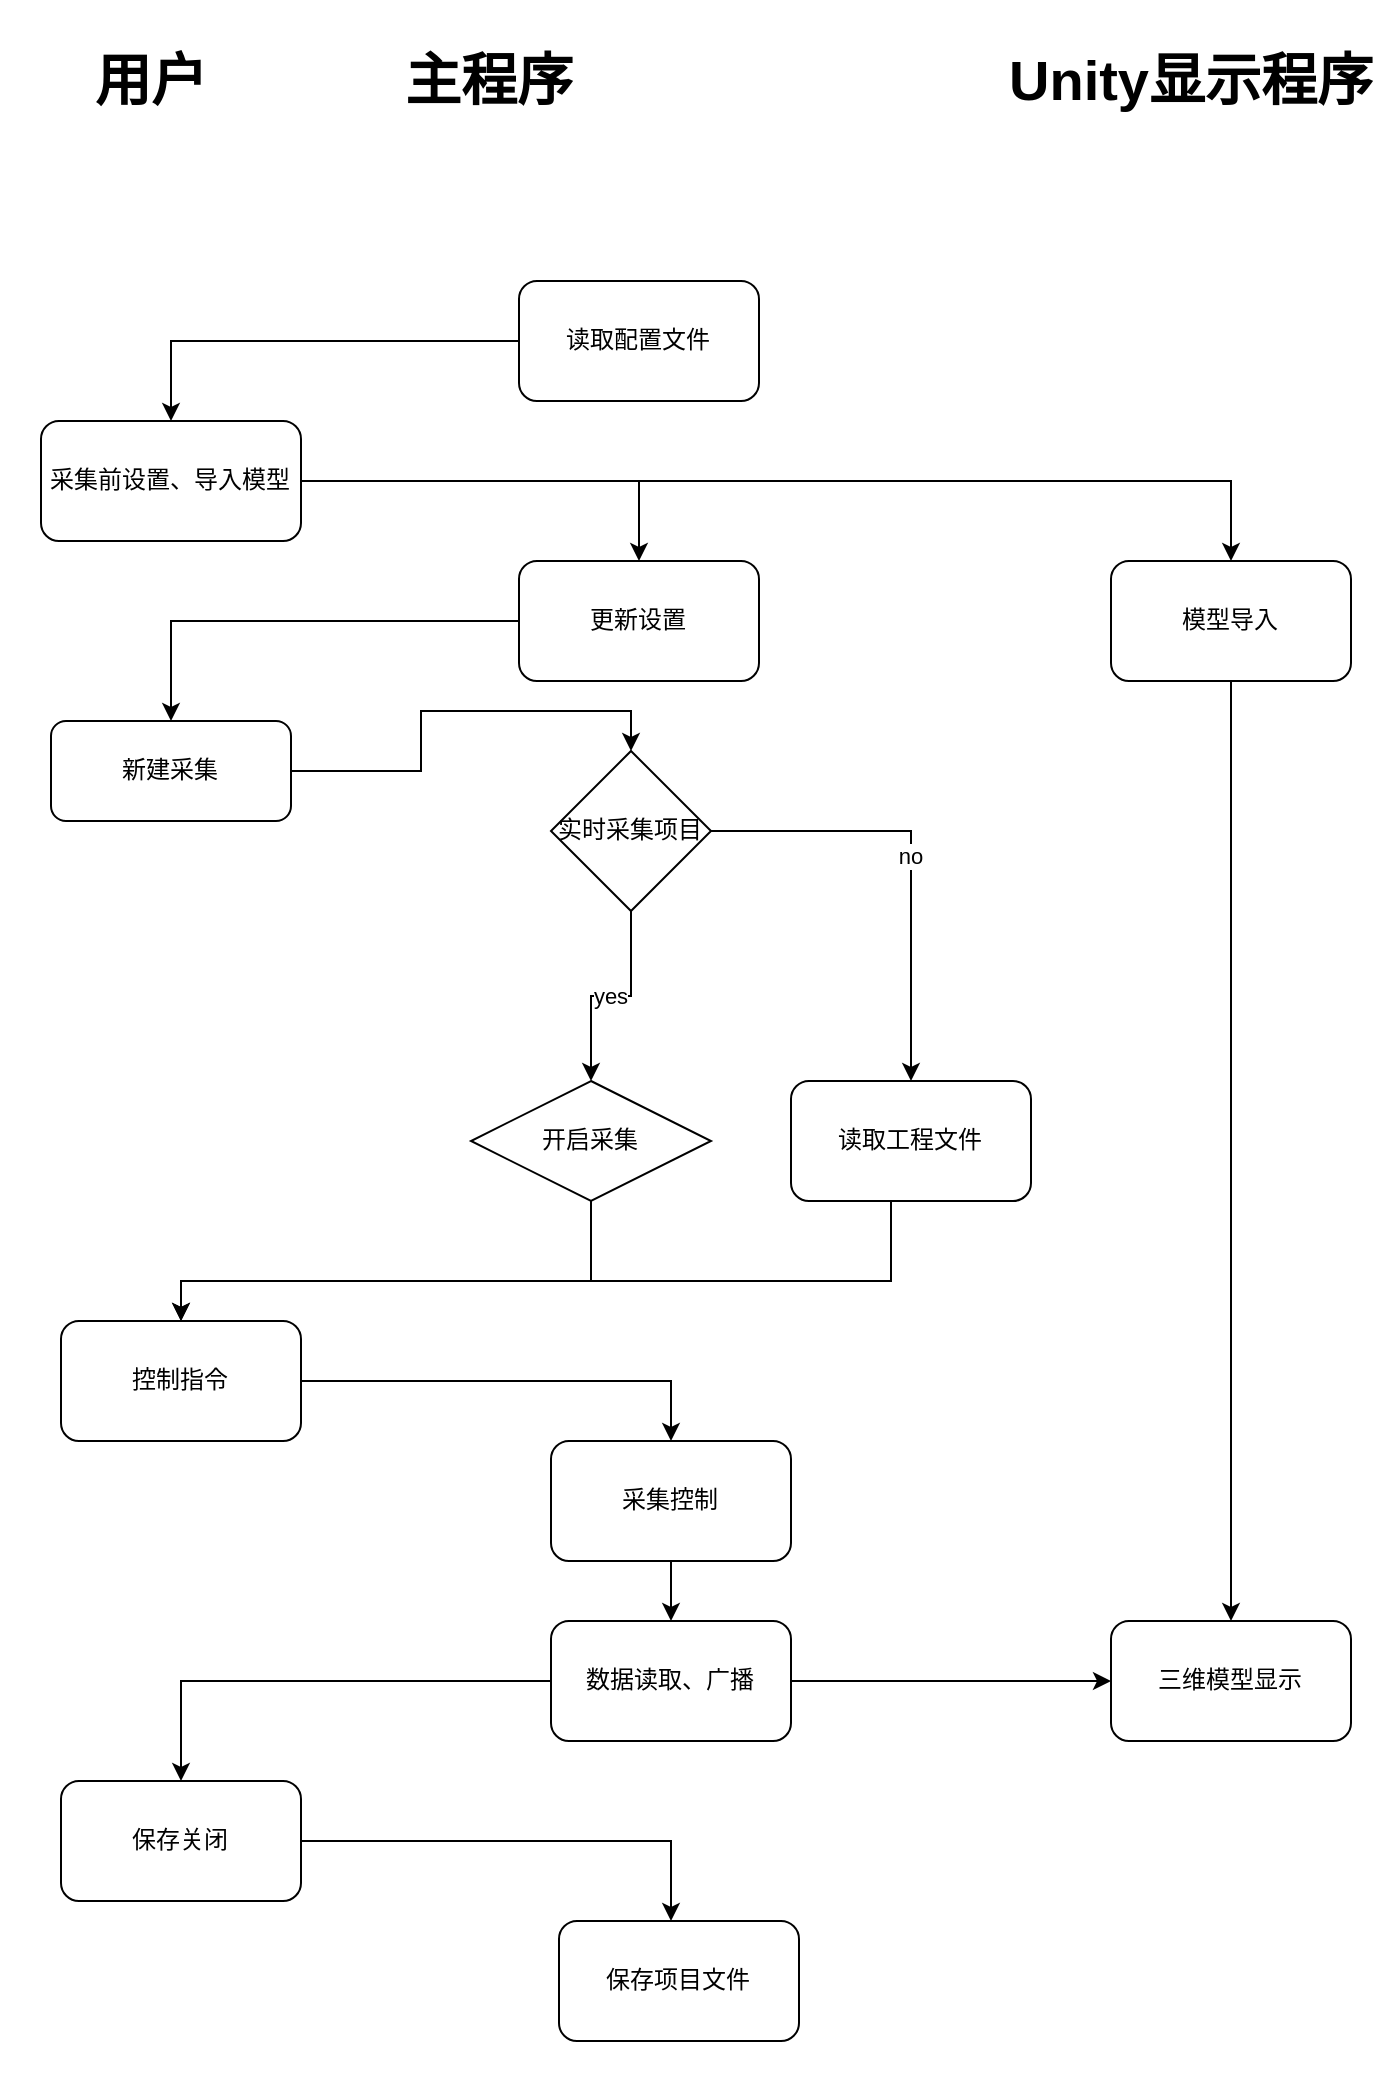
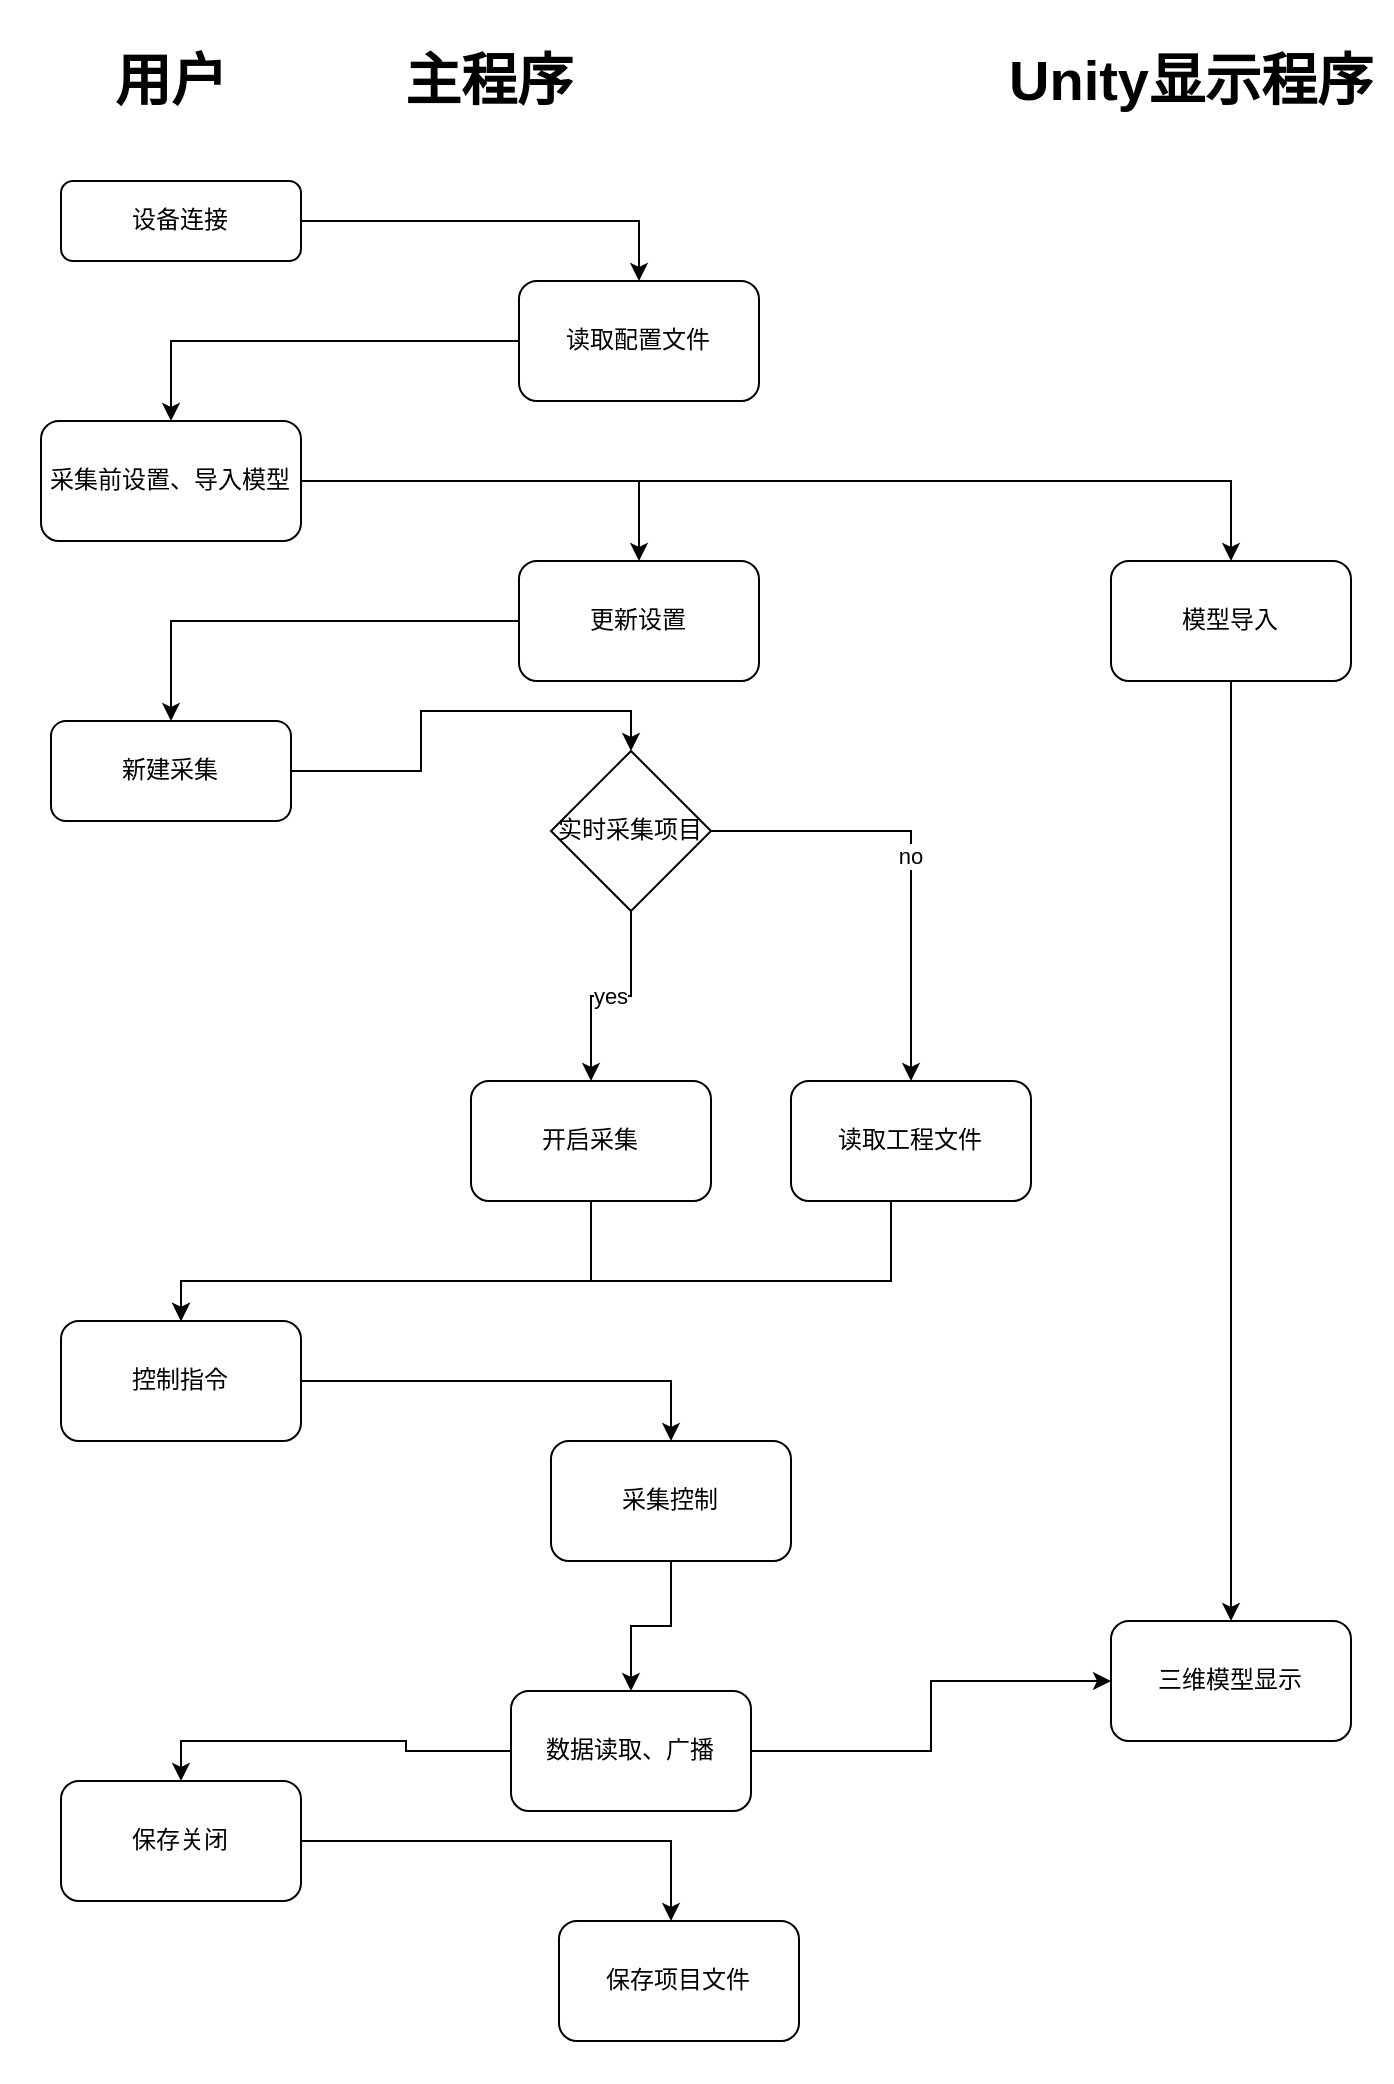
node "用户": moved (151, 81) -> (171, 81)
node "设备连接": added
edge "设备连接" -> "读取配置文件": added
node "开启采集": shape diamond -> rounded rectangle
node "数据读取、广播": moved (671, 1681) -> (631, 1751)
